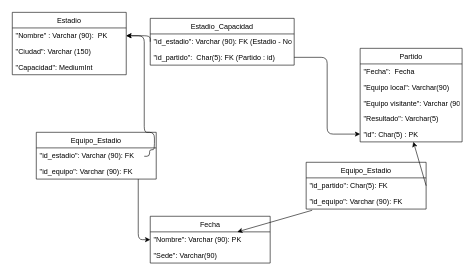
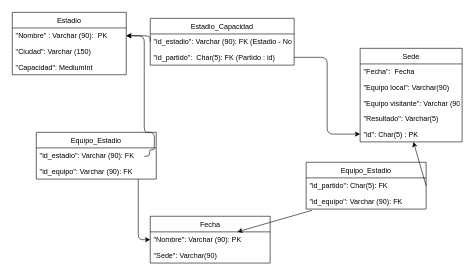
node "Partido": label "Partido" -> "Sede"
